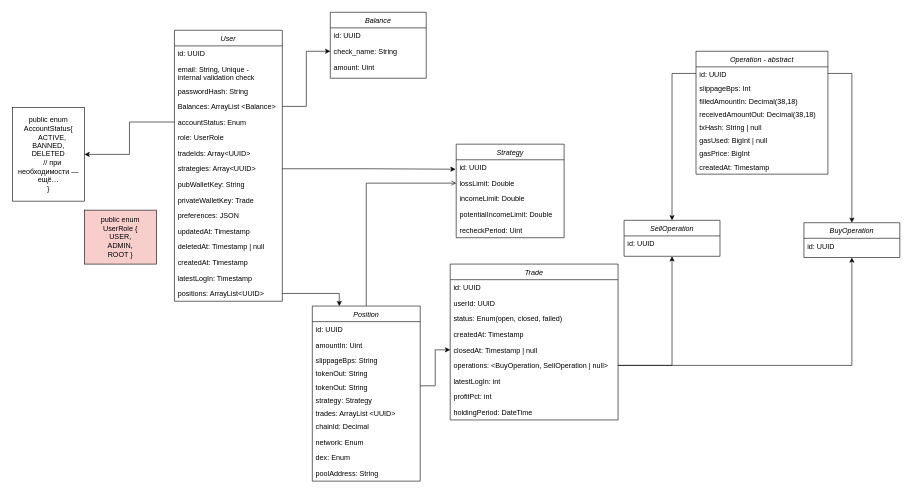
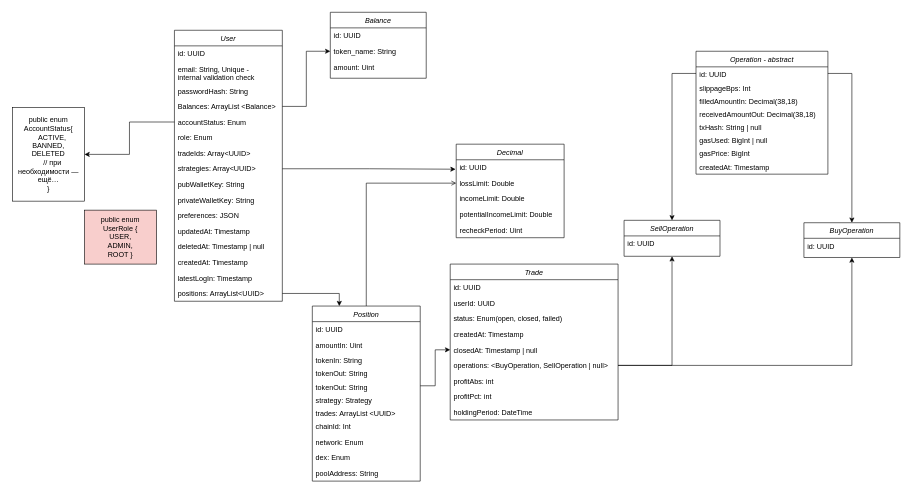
node "check_name: String": label "check_name: String" -> "token_name: String"
node "role: UserRole": label "role: UserRole" -> "role: Enum"
node "Strategy": label "Strategy" -> "Decimal"
node "privateWalletKey: Trade": label "privateWalletKey: Trade" -> "privateWalletKey: String"
node "slippageBps: String": label "slippageBps: String" -> "tokenIn: String"
node "latestLogIn: int": label "latestLogIn: int" -> "profitAbs: int"
node "chainId: Decimal": label "chainId: Decimal" -> "chainId: Int"
